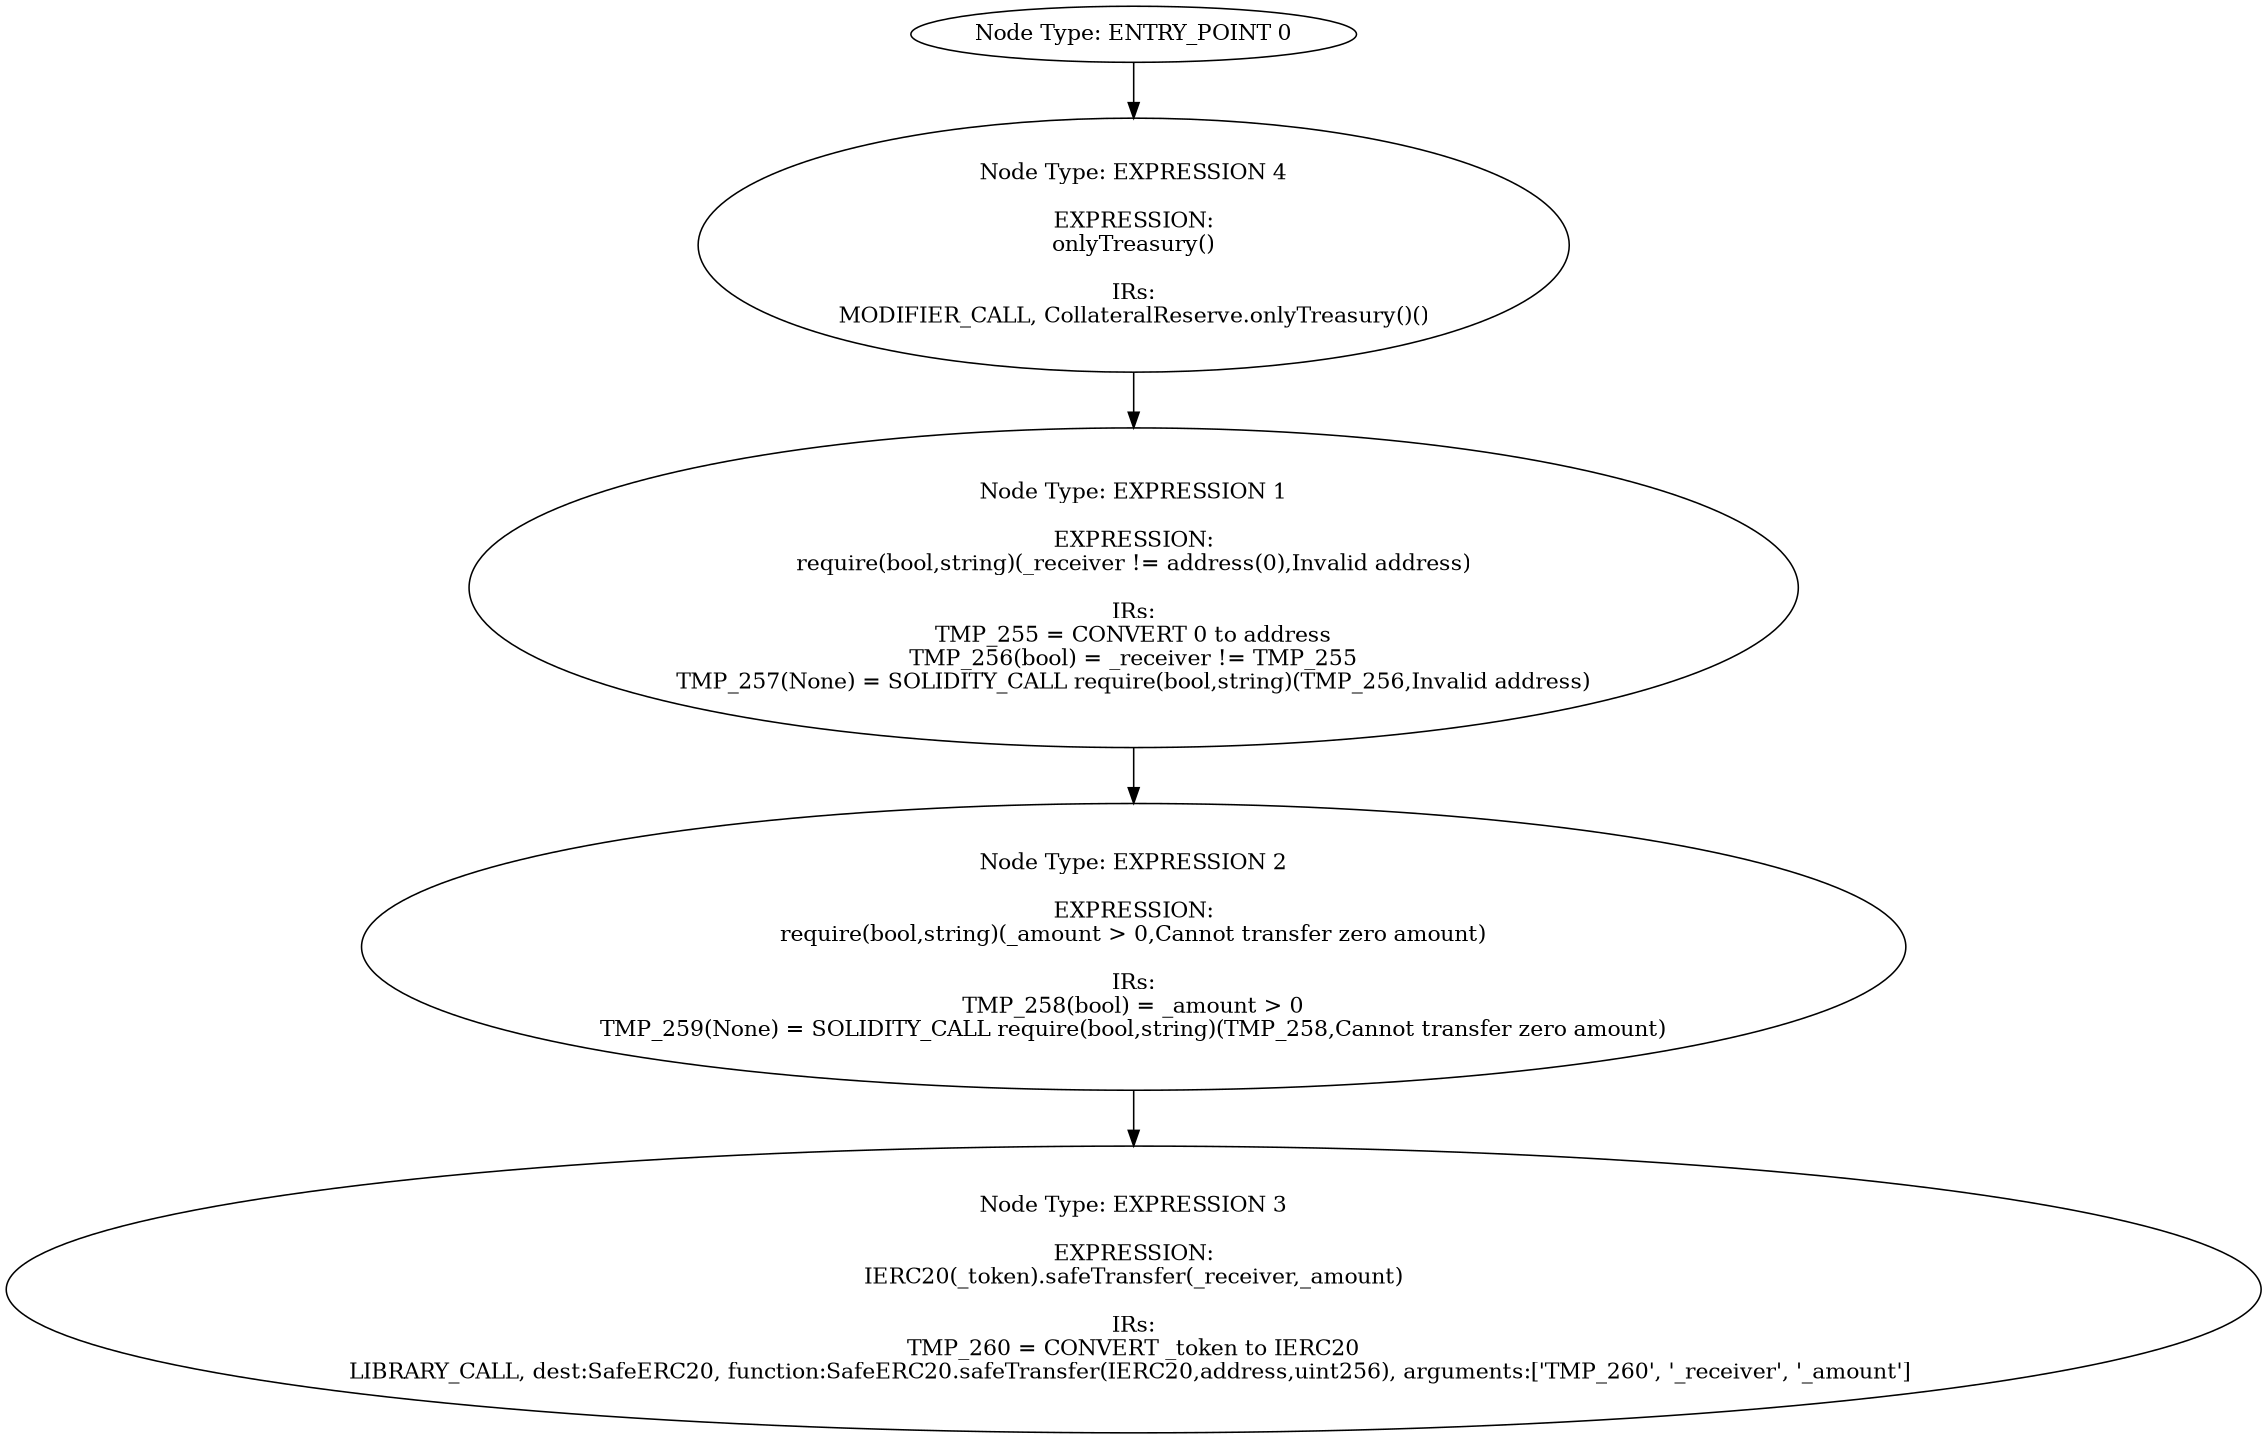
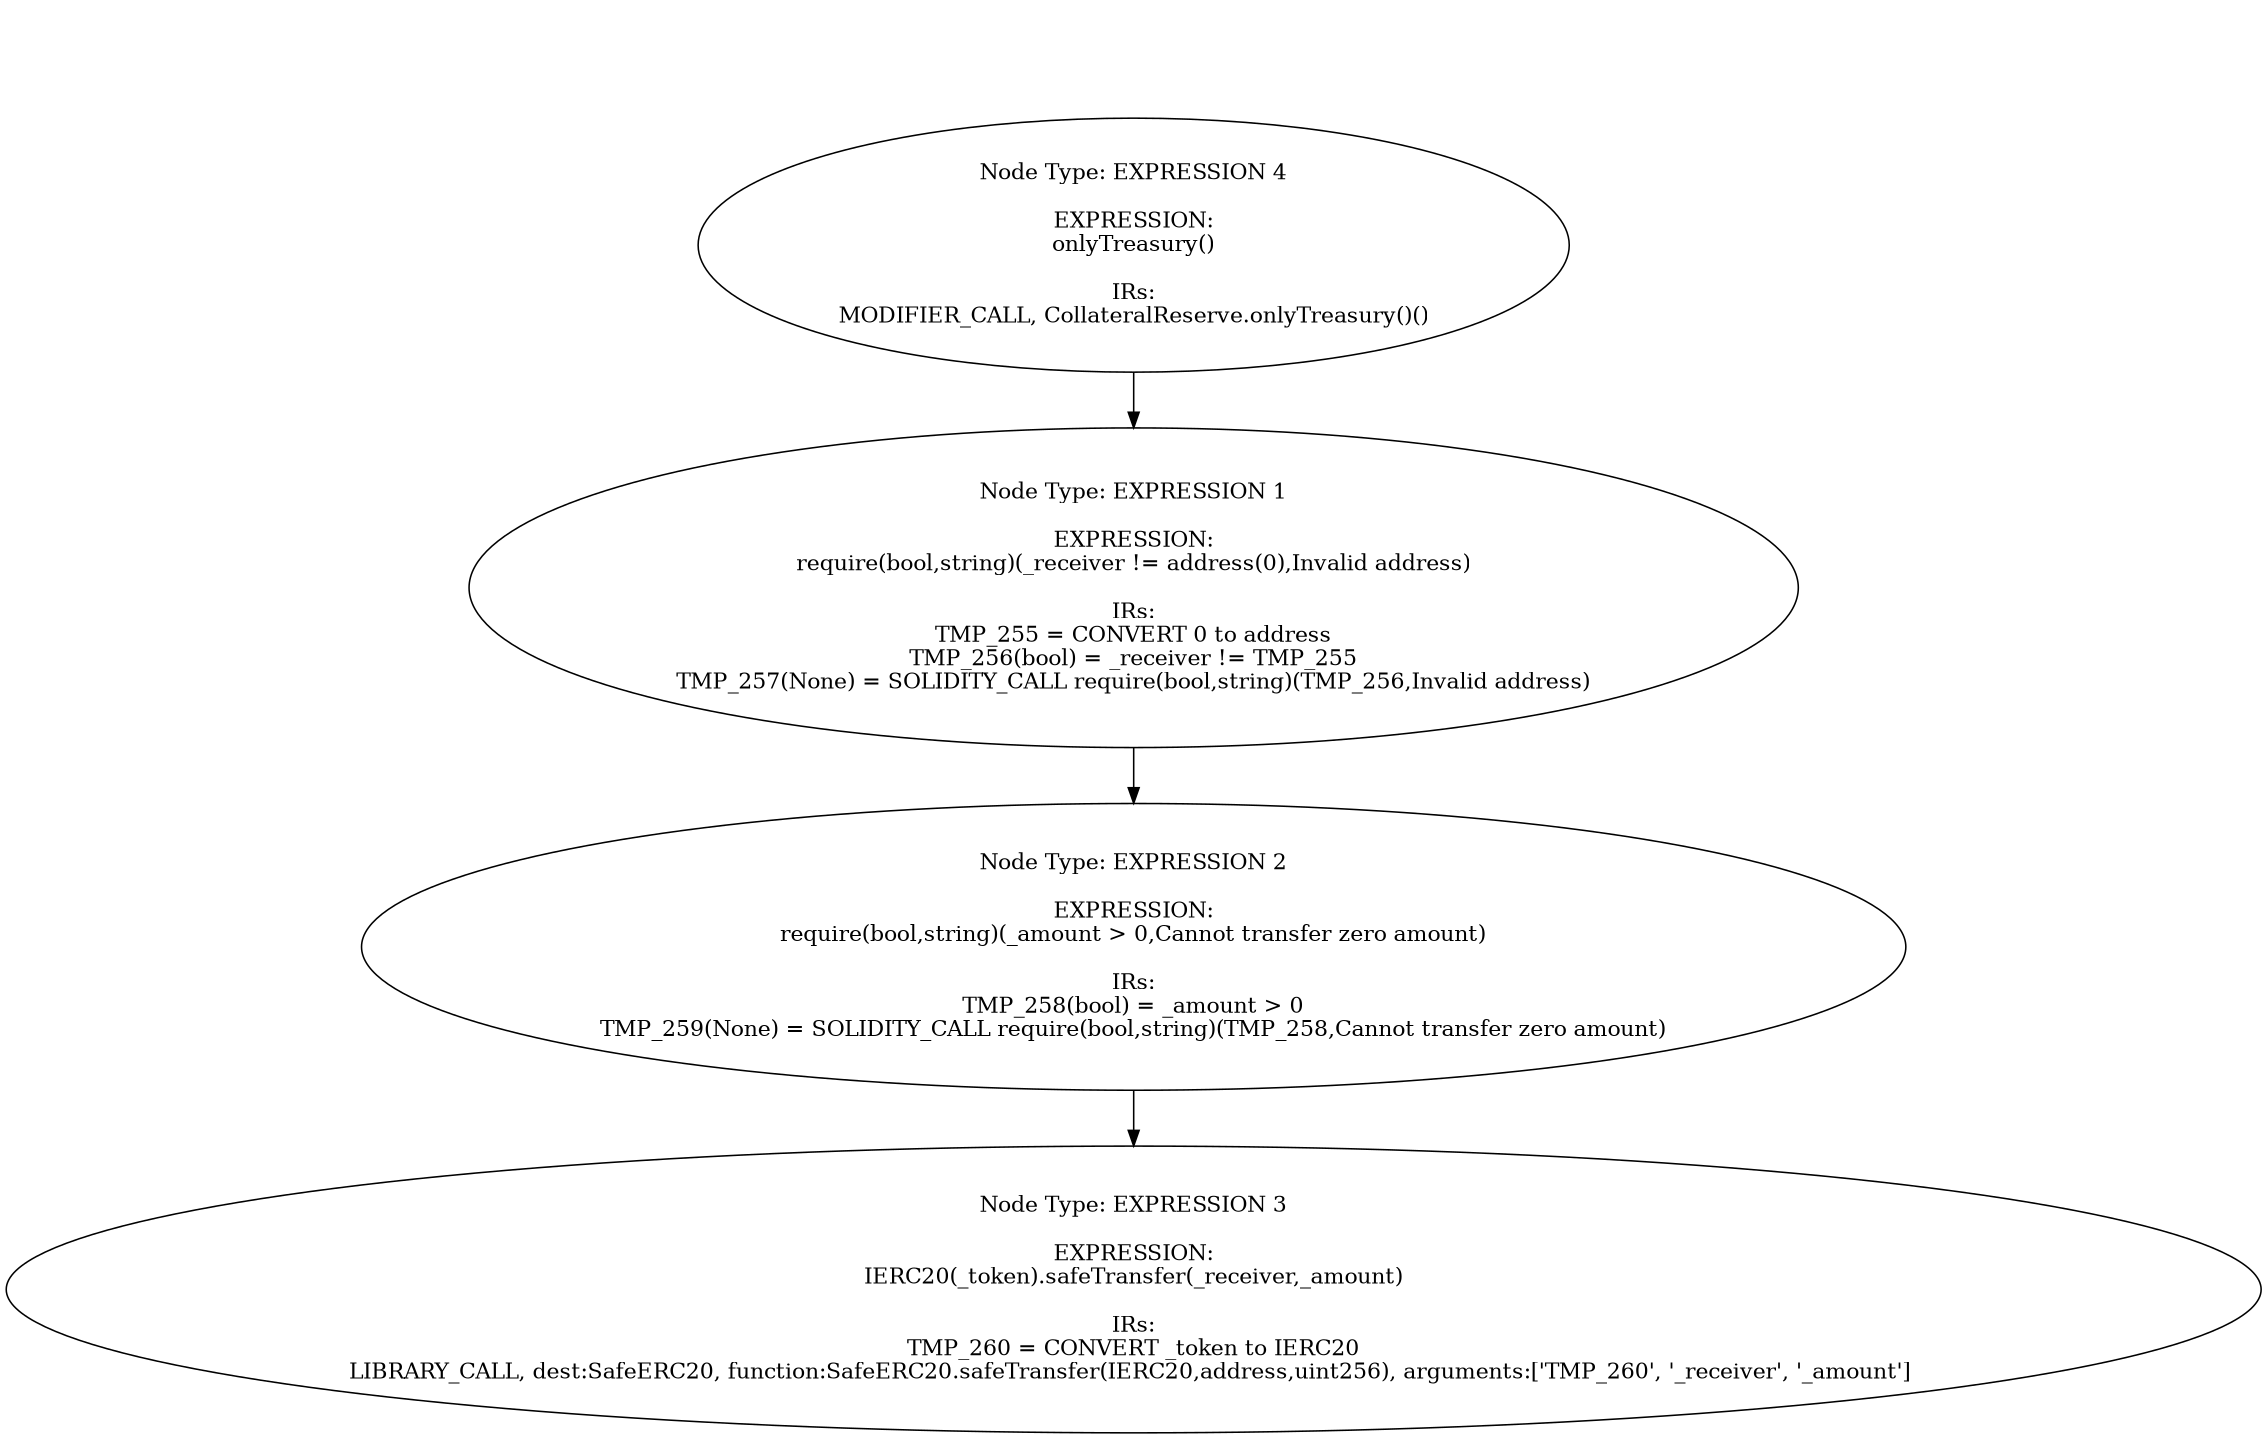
node "Node Type: ENTRY_POINT 0": removed
